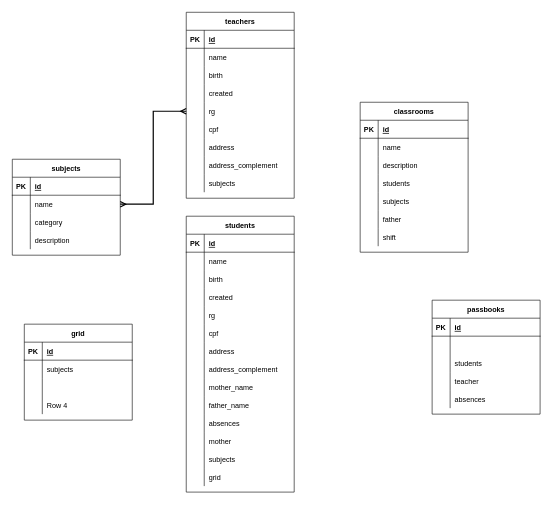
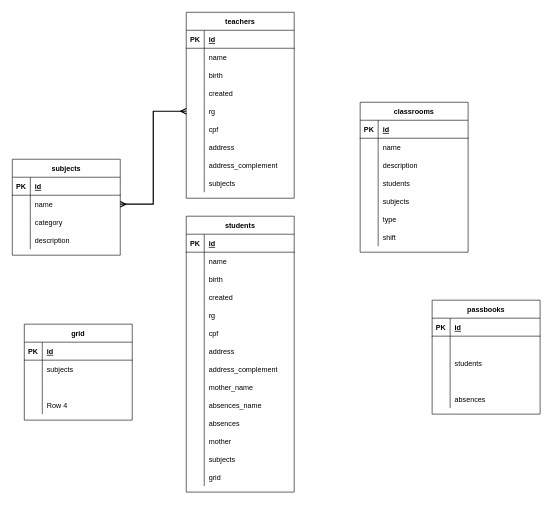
node "father": label "father" -> "type"
node "teacher": removed
node "father_name": label "father_name" -> "absences_name"
